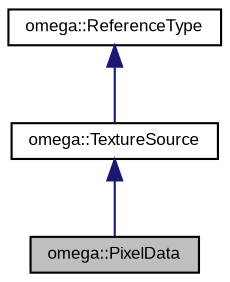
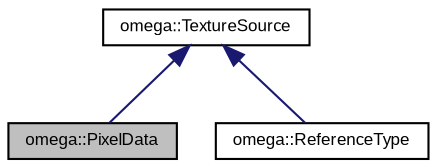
edge "omega::TextureSource" -> "omega::ReferenceType": reversed
